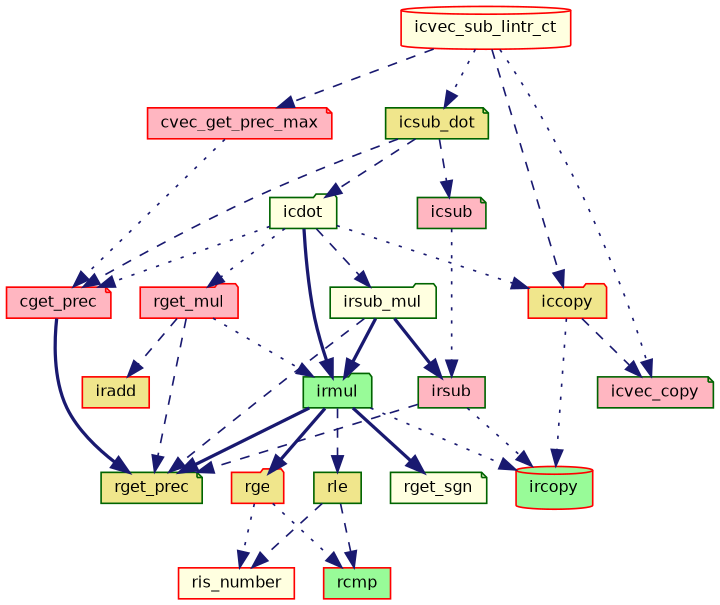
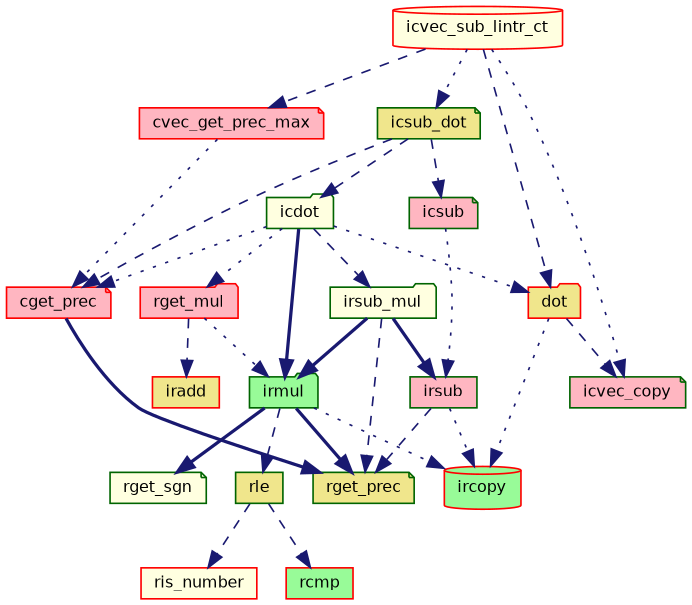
node "iccopy": label "iccopy" -> "dot"
edge "rget_mul" -> "rget_prec": removed
node "rge": removed
